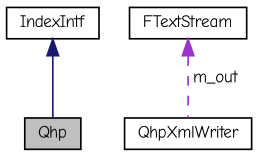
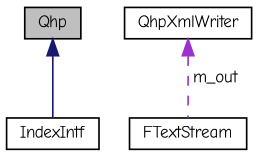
edge "Qhp" -> "IndexIntf": reversed
edge "QhpXmlWriter" -> "FTextStream": reversed
